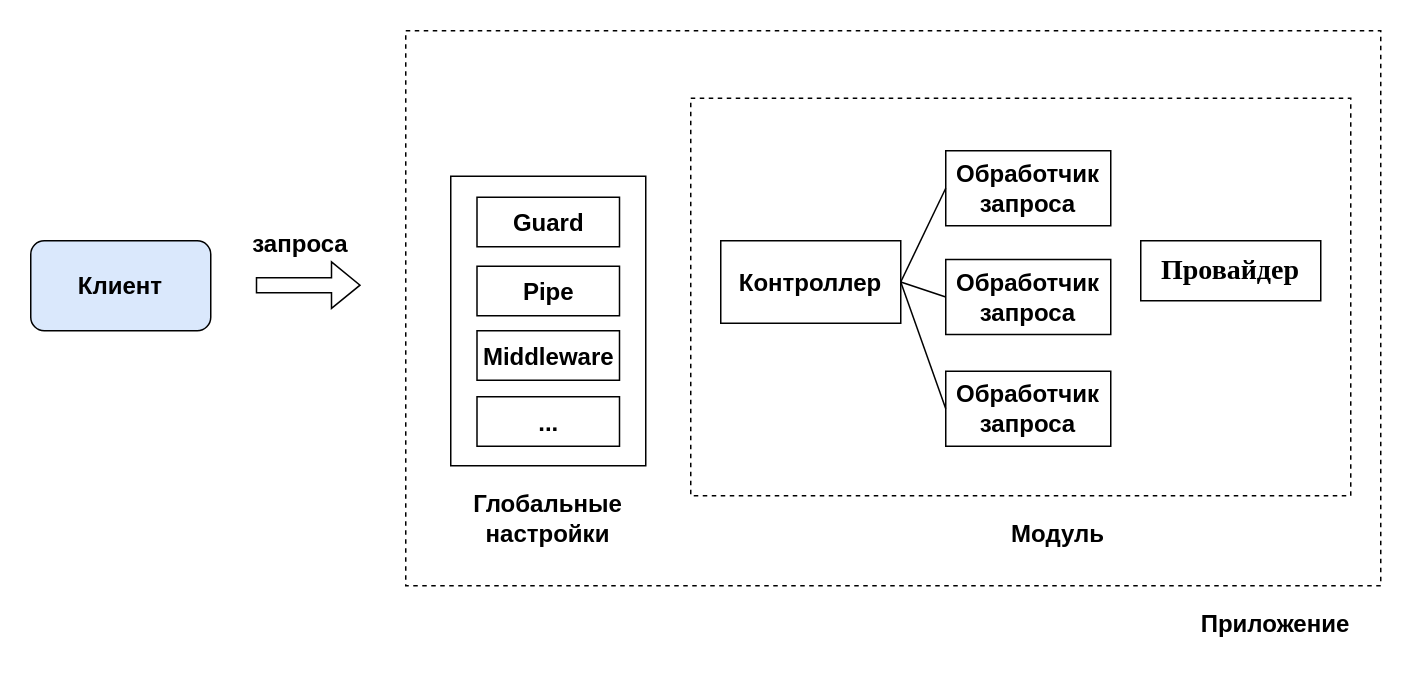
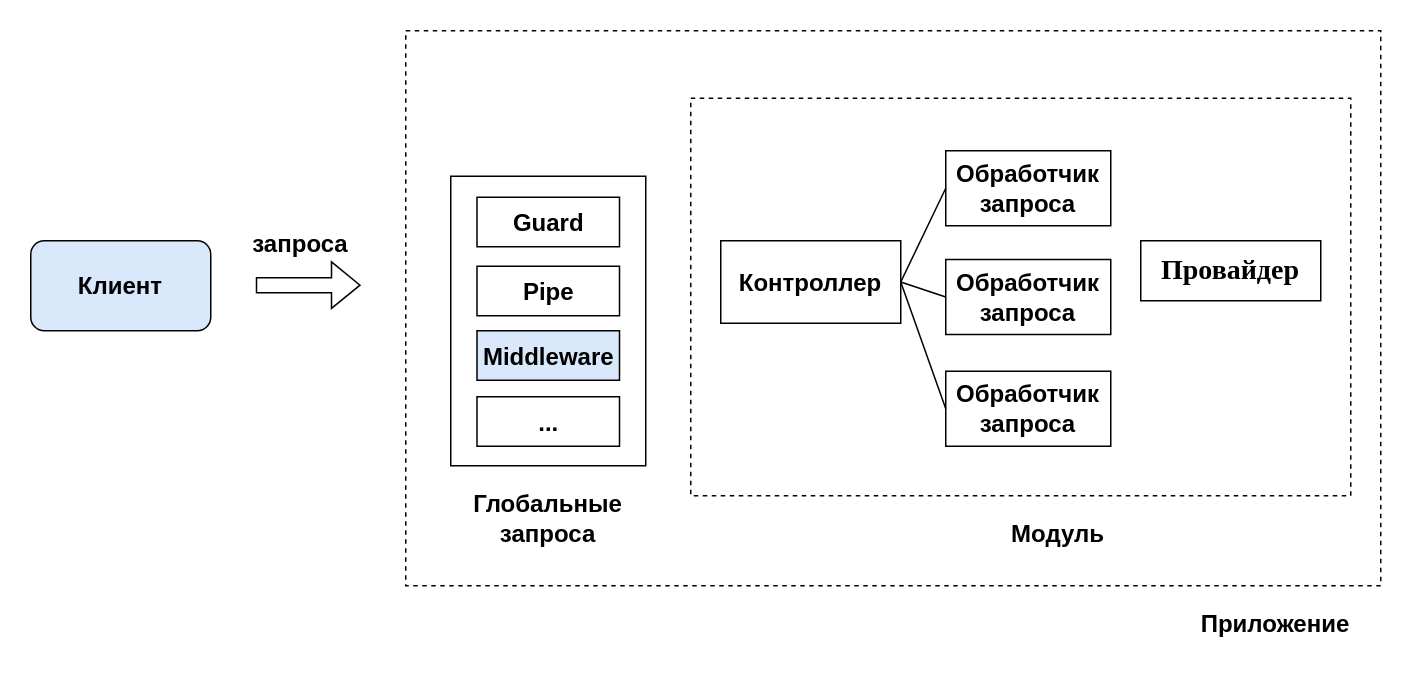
node "Middleware": fillcolor #ffffff -> #dae8fc
node "Глобальные настройки": label "Глобальные настройки" -> "Глобальные запроса"
